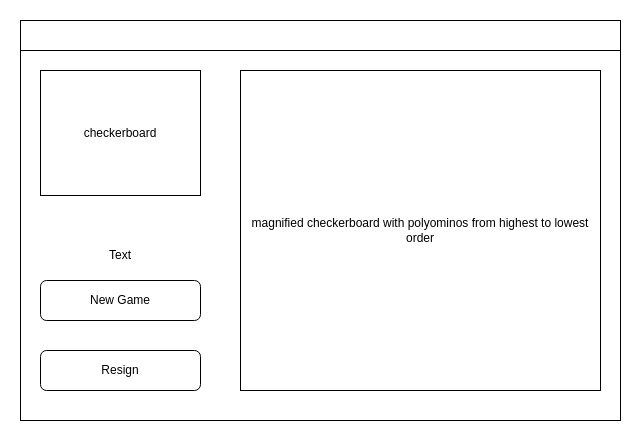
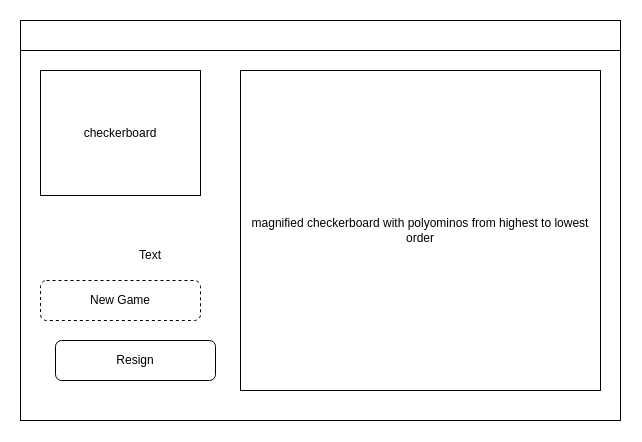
node "Text": moved (121, 256) -> (151, 256)
node "New Game": style solid -> dashed
node "Resign": moved (121, 371) -> (136, 361)
